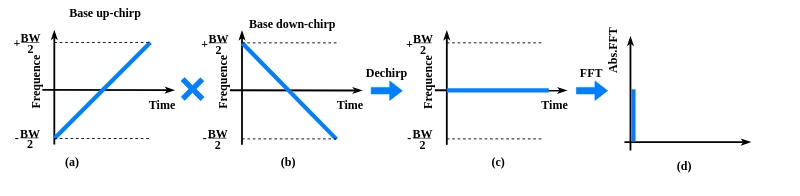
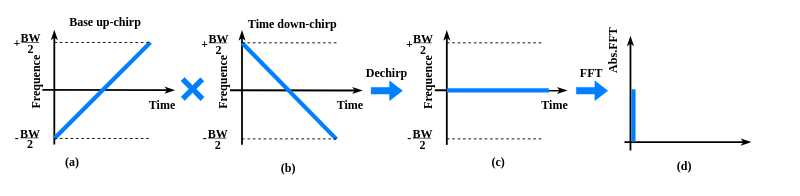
node "Base up-chirp": moved (105, 12) -> (105, 21)
node "Base down-chirp": label "Base down-chirp" -> "Time down-chirp"
node "(b)": moved (288, 161) -> (288, 167)
